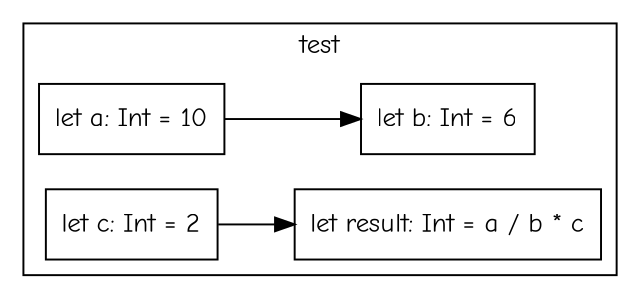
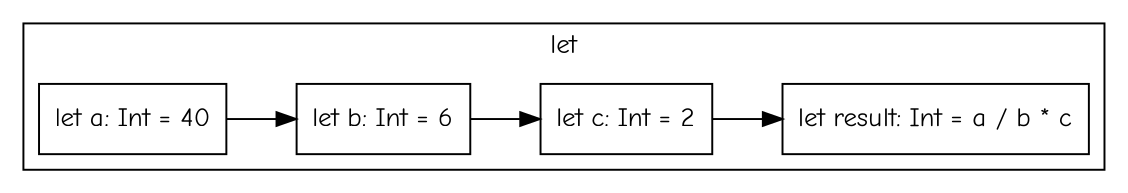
cluster "test": label "test" -> "let"
node "let a: Int = 10": label "let a: Int = 10" -> "let a: Int = 40"
edge "let b: Int = 6" -> "let c: Int = 2": added
